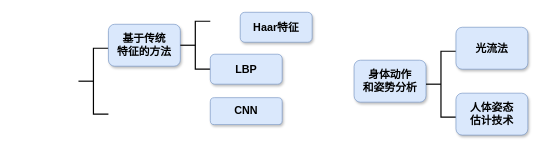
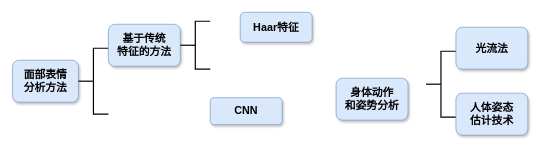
node "LBP": removed
node "面部表情 分析方法": added
node "身体动作 和姿势分析": moved (390, 81) -> (372, 99)
